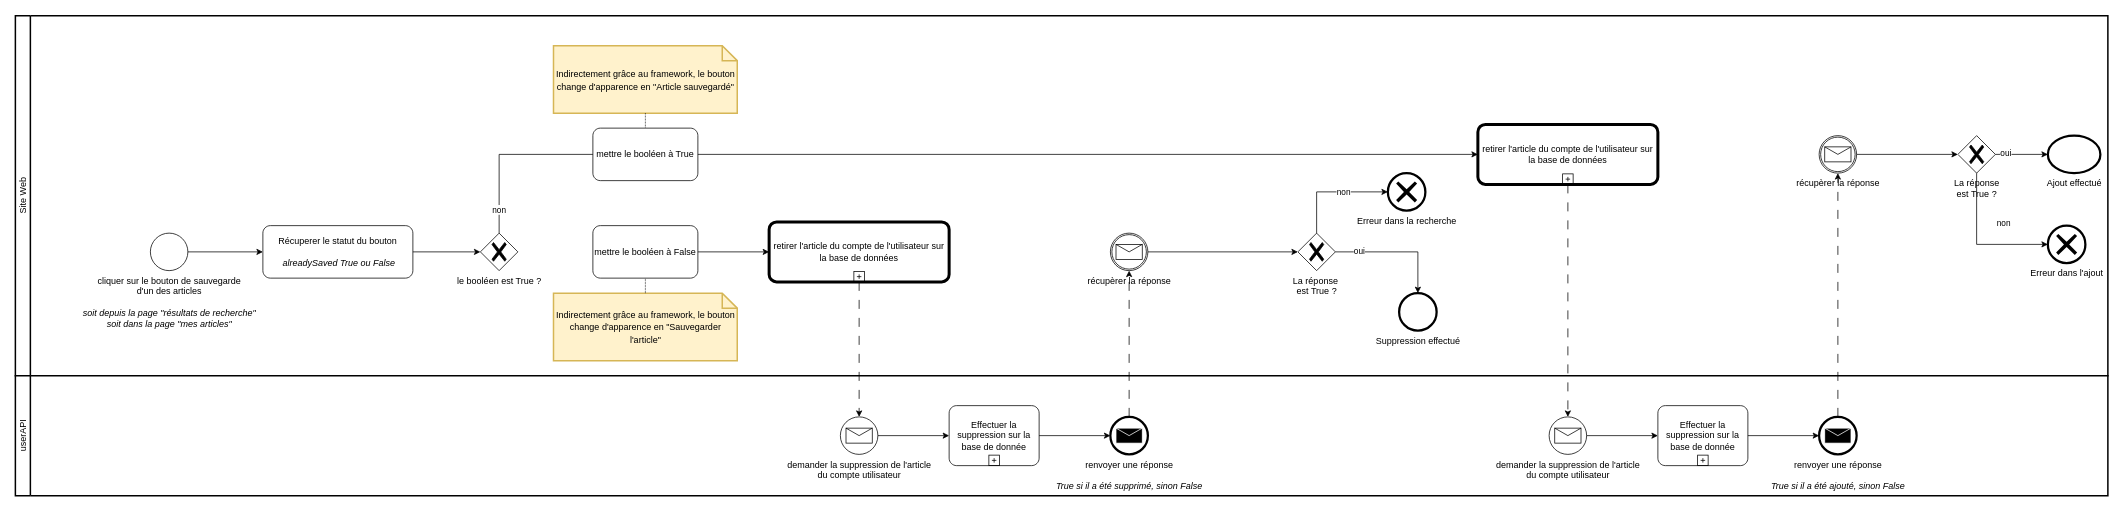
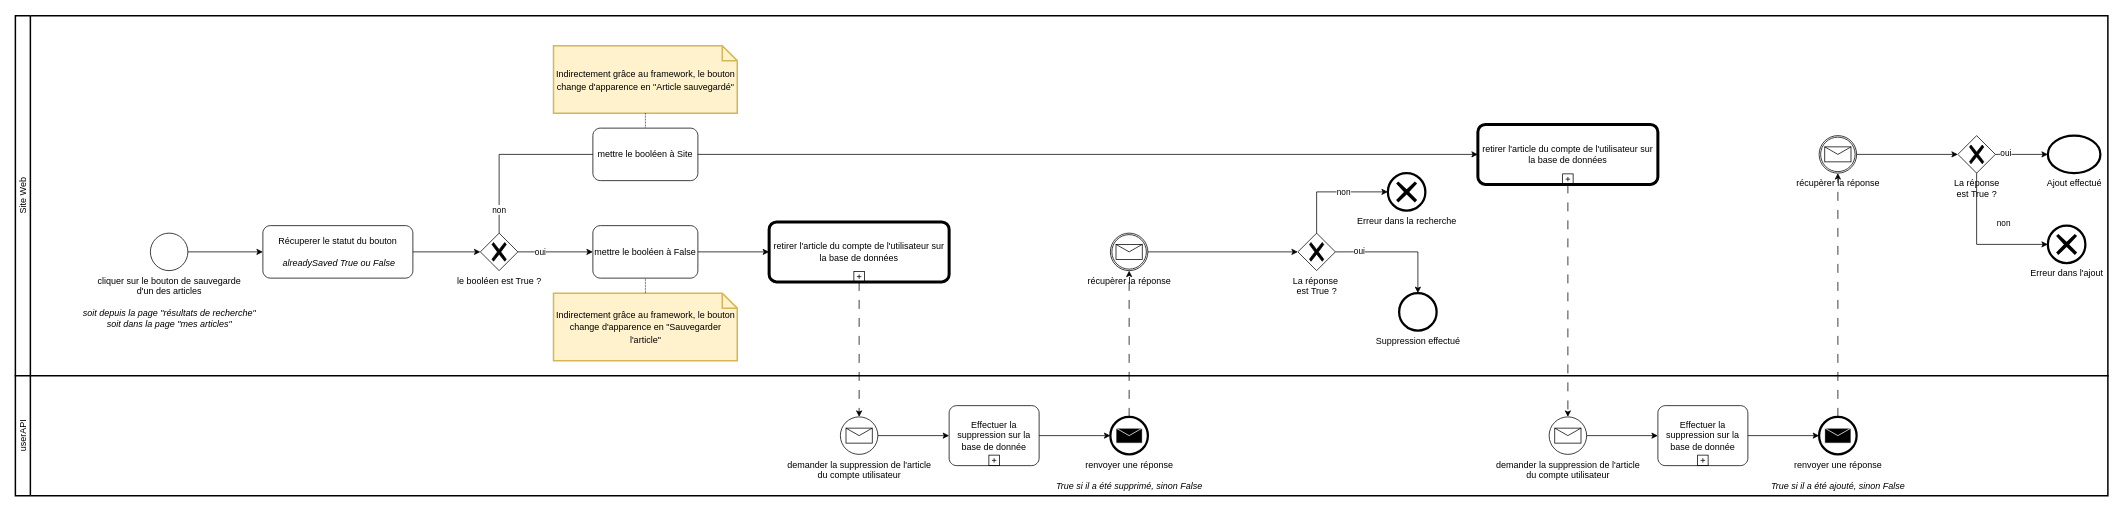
node "mettre le booléen à True": label "mettre le booléen à True" -> "mettre le booléen à Site"
edge "le booléen est True ?" -> "mettre le booléen à False": added, label "oui"
